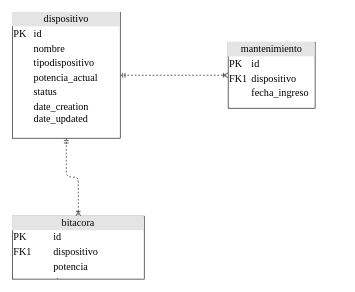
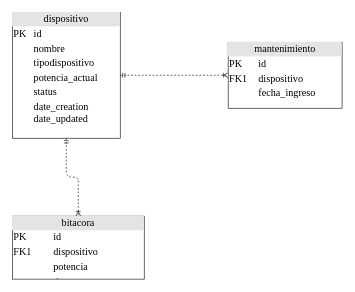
node "mantenimiento PK id FK1 dispositivo fecha_ingreso": size 87x66 -> 114x66
